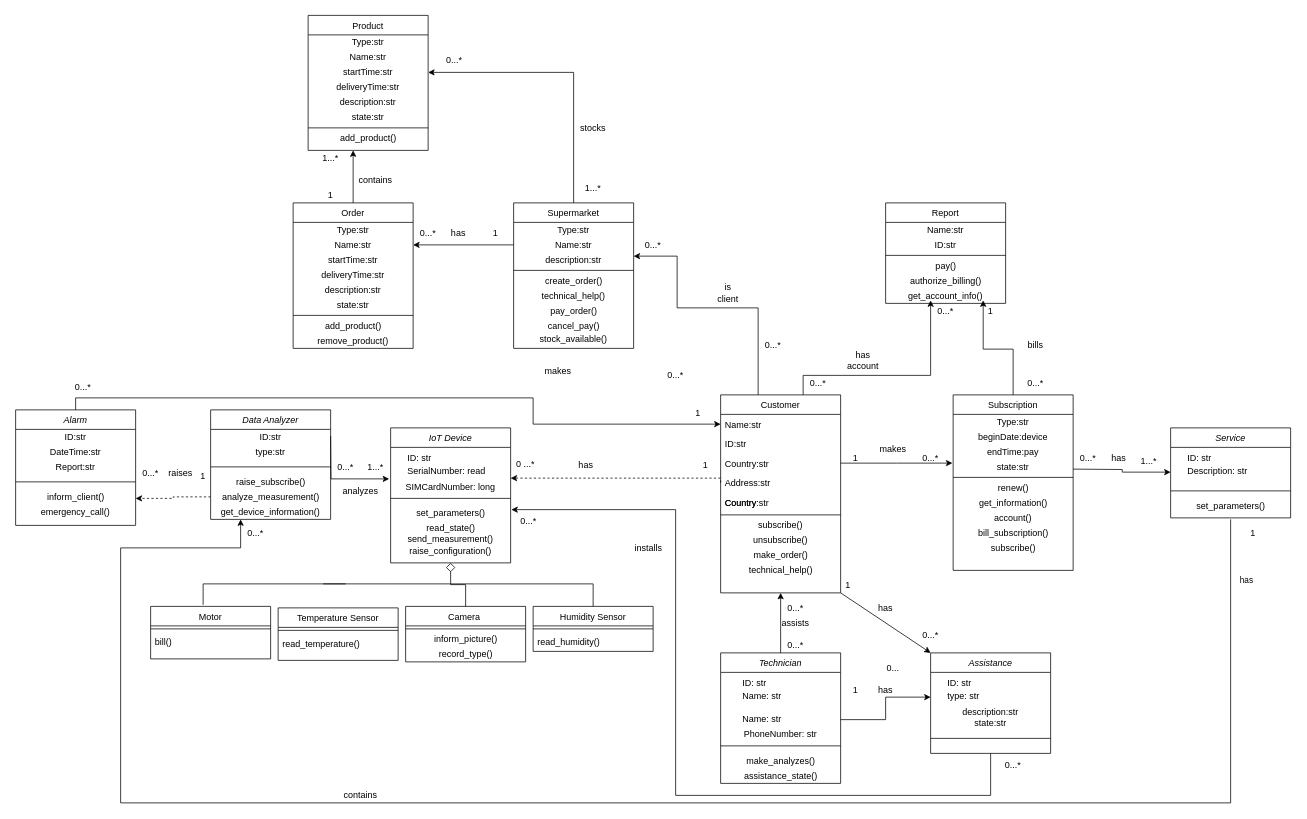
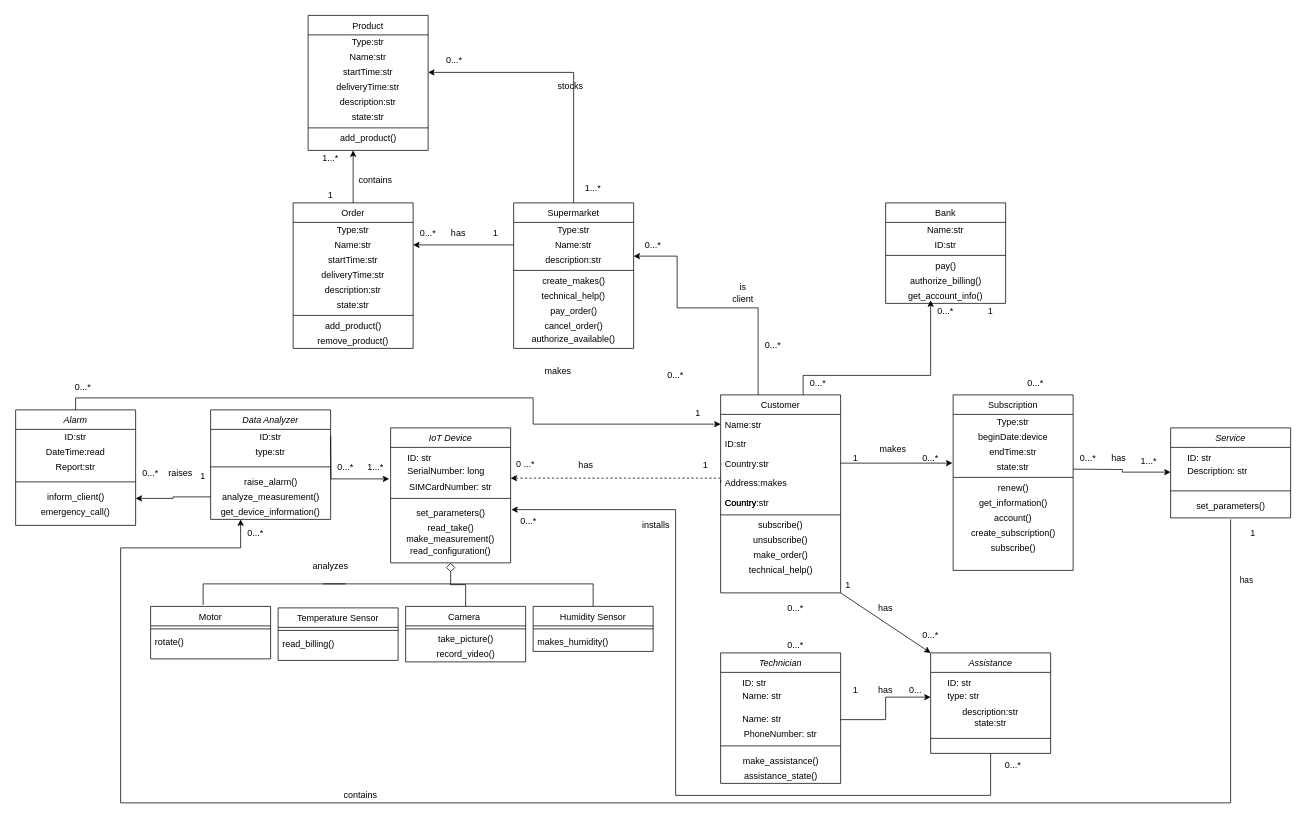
node "stocks": moved (593, 128) -> (570, 87)
node "Report": label "Report" -> "Bank"
node "create_order()": label "create_order()" -> "create_makes()"
node "is client": moved (728, 293) -> (743, 293)
node "cancel_pay()": label "cancel_pay()" -> "cancel_order()"
edge "Subscription" -> "get_account_info()": removed
node "stock_available()": label "stock_available()" -> "authorize_available()"
node "bills": removed
node "has account": removed
node "DateTime:str": label "DateTime:str" -> "DateTime:read"
node "endTime:pay": label "endTime:pay" -> "endTime:str"
node "SerialNumber: read": label "SerialNumber: read" -> "SerialNumber: long"
node "raise_subscribe()": label "raise_subscribe()" -> "raise_alarm()"
node "Address:str": label "Address:str" -> "Address:makes"
node "SIMCardNumber: long": label "SIMCardNumber: long" -> "SIMCardNumber: str"
node "analyzes": moved (360, 491) -> (330, 566)
edge "analyze_measurement()" -> "inform_client()": style dashed -> solid
node "read_state()": label "read_state()" -> "read_take()"
node "bill_subscription()": label "bill_subscription()" -> "create_subscription()"
node "send_measurement()": label "send_measurement()" -> "make_measurement()"
node "installs": moved (648, 548) -> (656, 525)
node "raise_configuration()": label "raise_configuration()" -> "read_configuration()"
node "assists": removed
edge "Technician" -> "Customer": removed
node "inform_picture()": label "inform_picture()" -> "take_picture()"
node "bill()": label "bill()" -> "rotate()"
node "read_humidity()": label "read_humidity()" -> "makes_humidity()"
node "read_temperature()": label "read_temperature()" -> "read_billing()"
node "record_type()": label "record_type()" -> "record_video()"
node "0...": moved (893, 668) -> (915, 690)
node "make_analyzes()": label "make_analyzes()" -> "make_assistance()"
